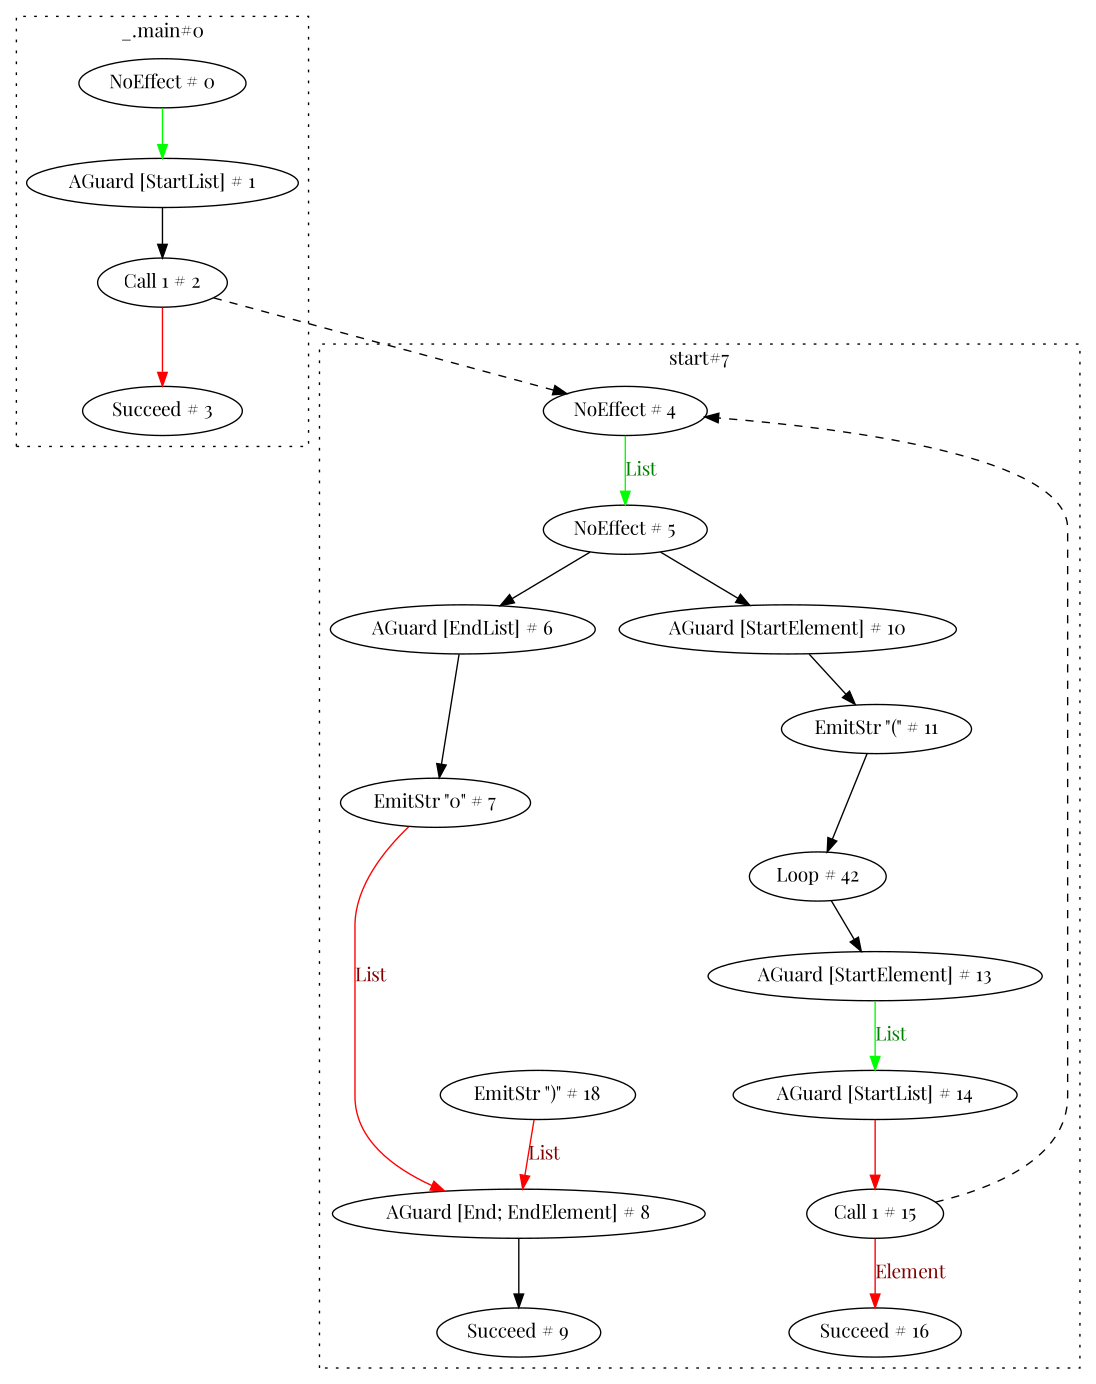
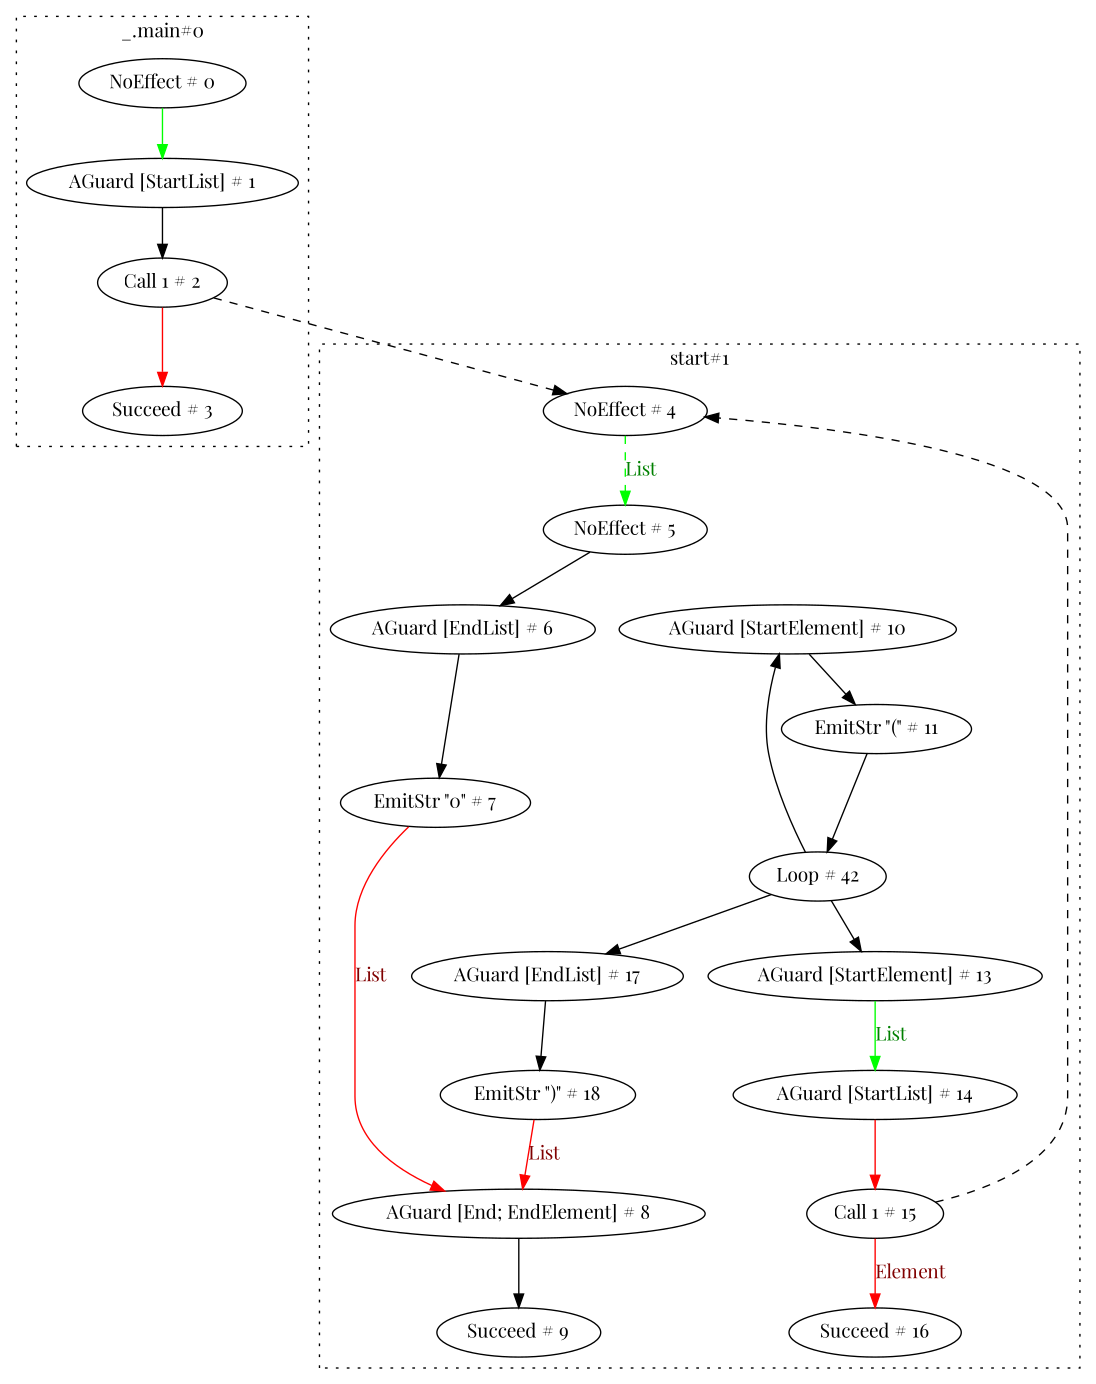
cluster "start#7": label "start#7" -> "start#1"
edge "NoEffect # 4" -> "NoEffect # 5": style solid -> dashed
edge "NoEffect # 5" -> "AGuard [StartElement] # 10": now "Loop # 42" -> "AGuard [StartElement] # 10"
node "AGuard [EndList] # 17": added
